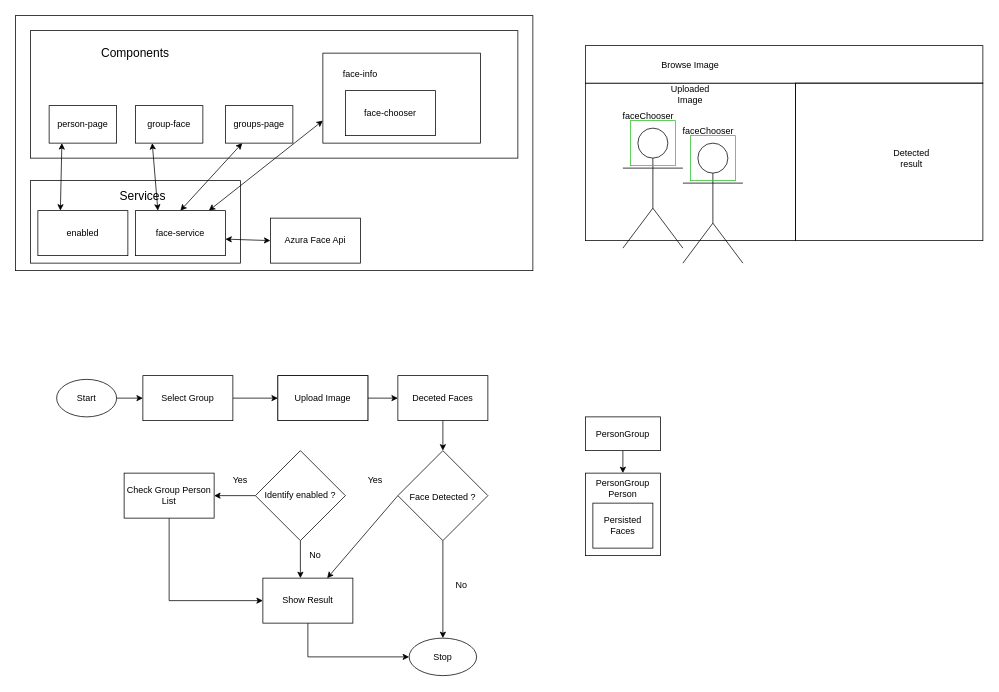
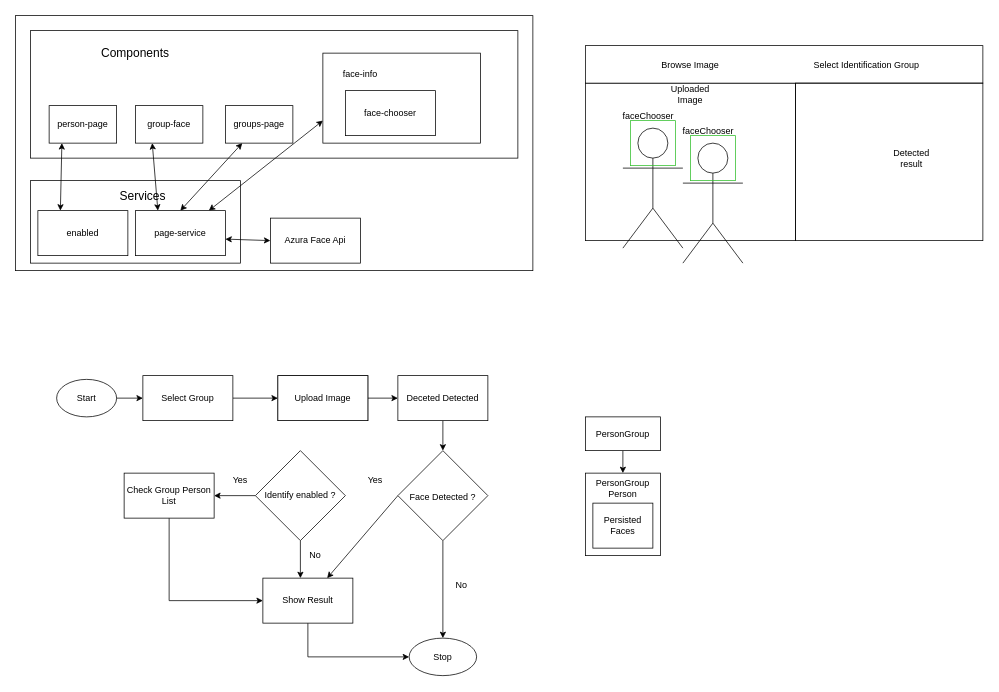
node "Select Identification Group": added
node "face-service": label "face-service" -> "page-service"
node "Deceted Faces": label "Deceted Faces" -> "Deceted Detected"
